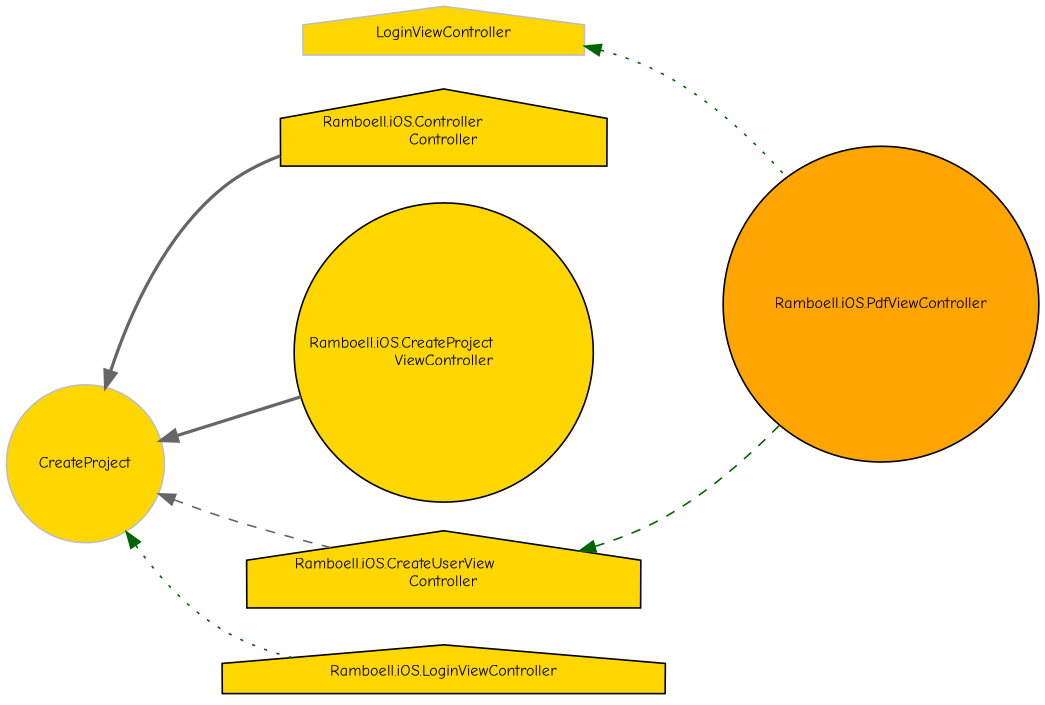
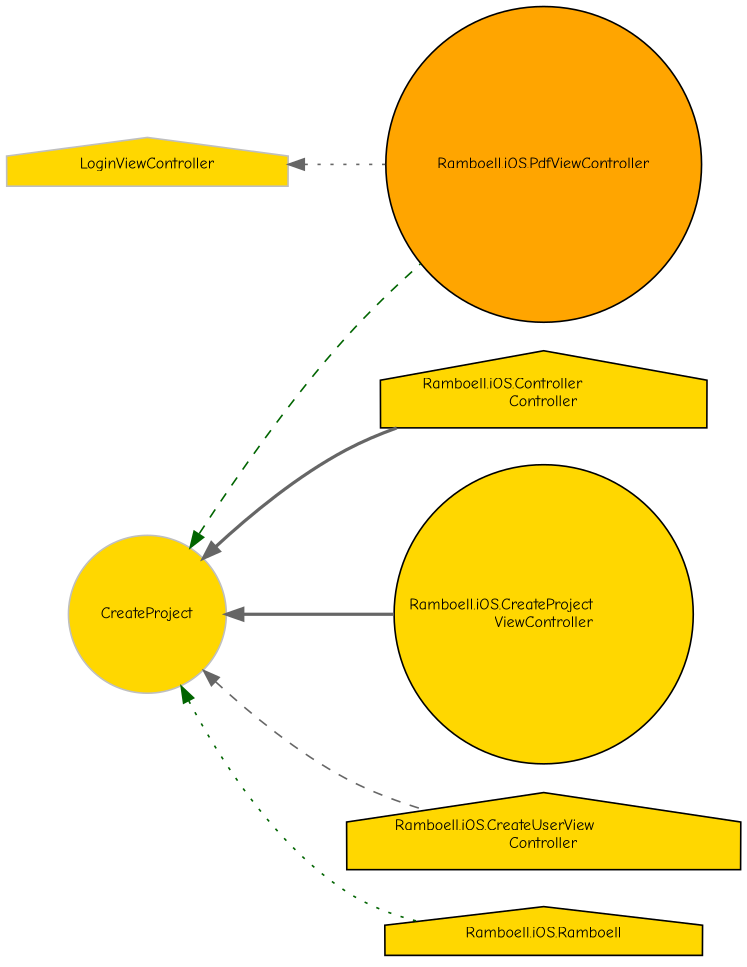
edge "Ramboell.iOS.PdfViewController" -> "LoginViewController": color darkgreen -> gray40
edge "Ramboell.iOS.PdfViewController" -> "Ramboell.iOS.CreateUserView Controller": now "Ramboell.iOS.PdfViewController" -> "CreateProject"
node "Ramboell.iOS.LoginViewController": label "Ramboell.iOS.LoginViewController" -> "Ramboell.iOS.Ramboell"
